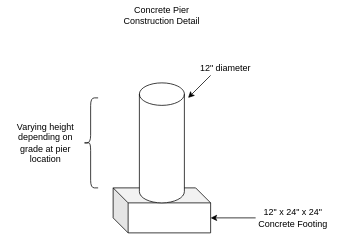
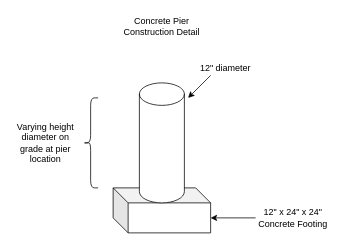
node "Concrete Pier Construction Detail": moved (162, 15) -> (162, 27)
node "Varying height depending on grade at pier location": label "Varying height depending on grade at pier location" -> "Varying height diameter on grade at pier location"
